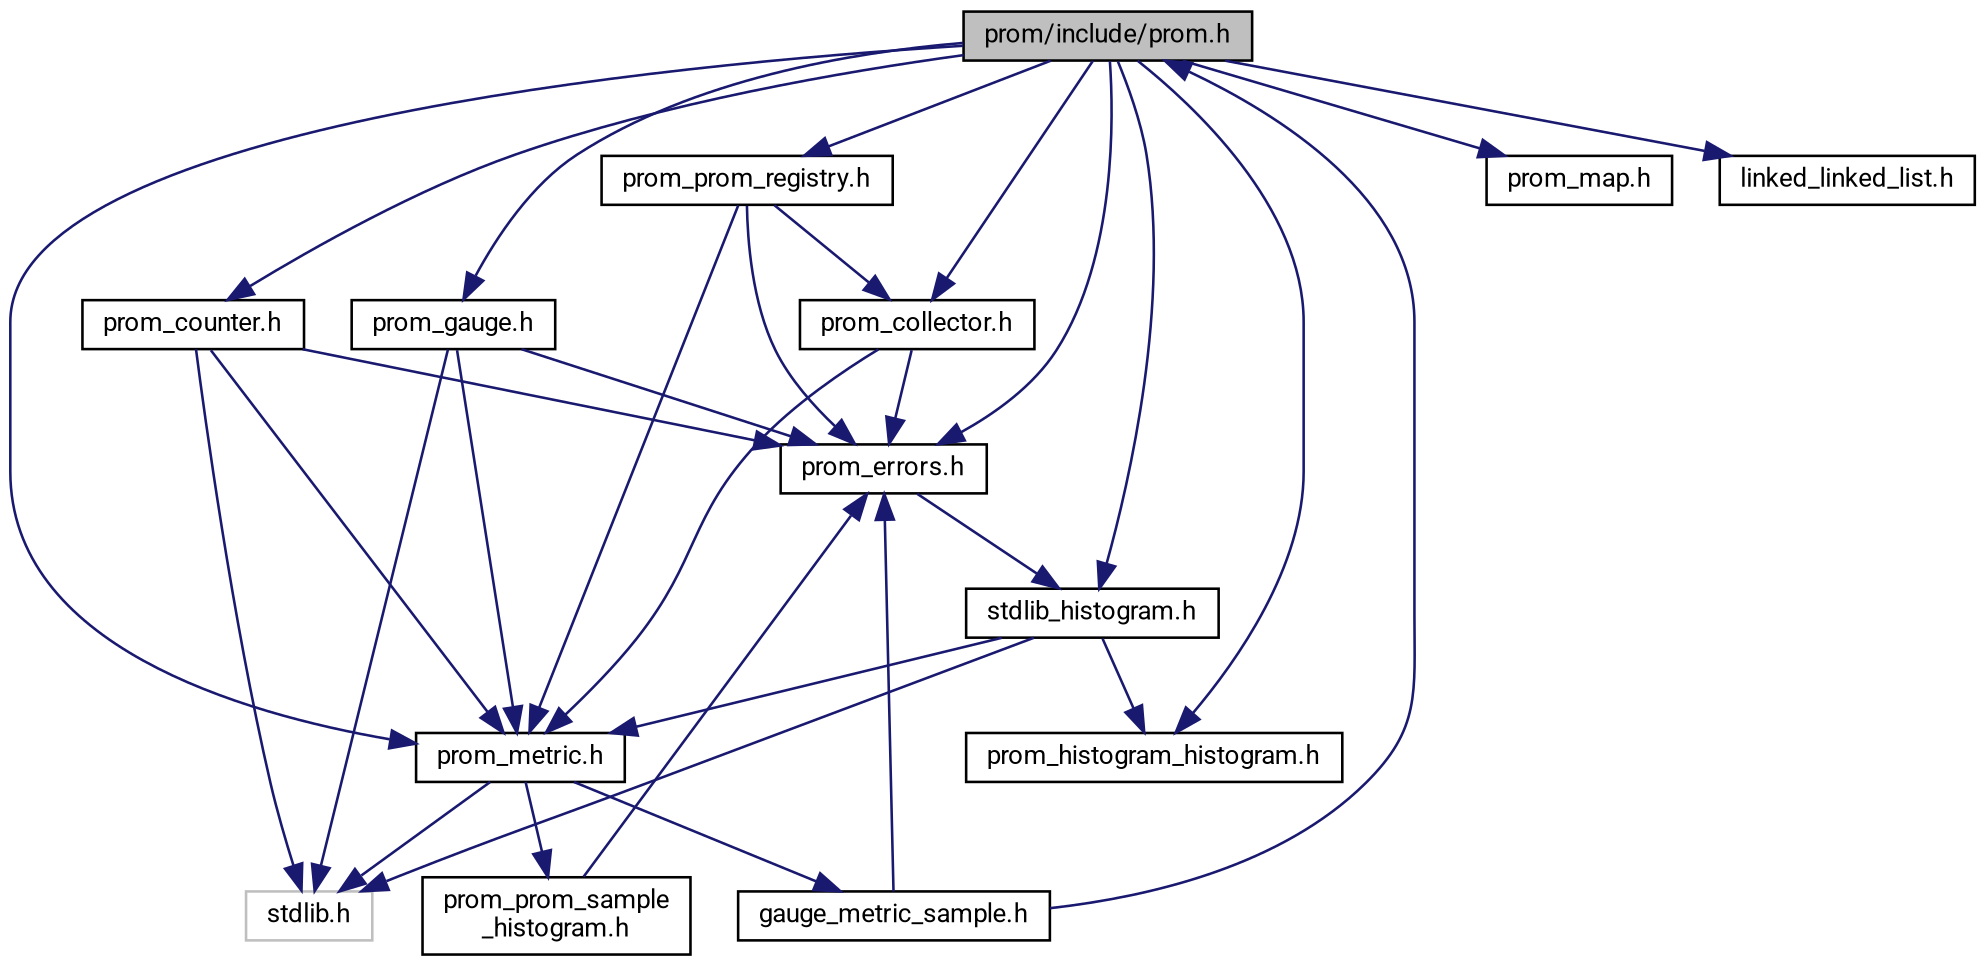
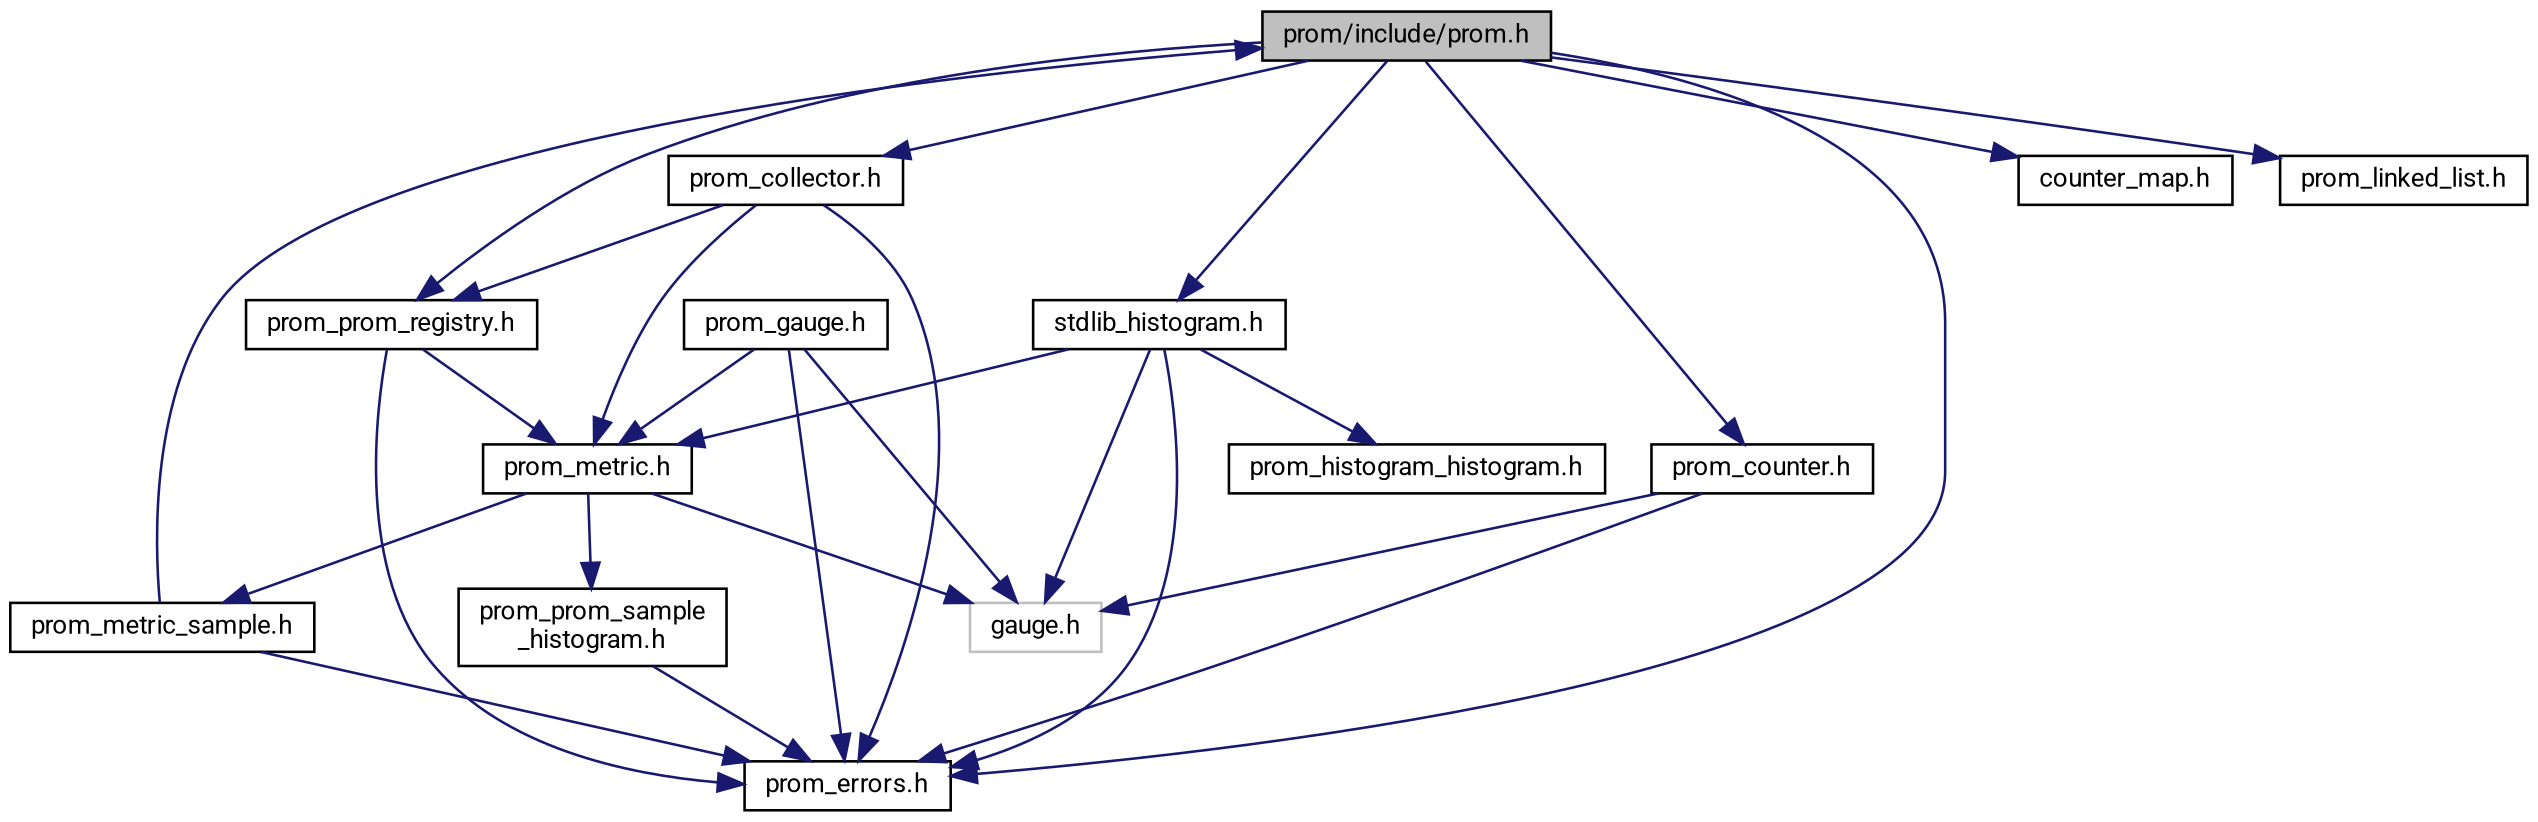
edge "prom/include/prom.h" -> "prom_gauge.h": removed
node "prom_map.h": label "prom_map.h" -> "counter_map.h"
node "linked_linked_list.h": label "linked_linked_list.h" -> "prom_linked_list.h"
edge "prom/include/prom.h" -> "prom_metric.h": removed
edge "prom_prom_registry.h" -> "prom_collector.h": reversed
edge "prom/include/prom.h" -> "prom_histogram_histogram.h": removed
edge "prom_counter.h" -> "prom_metric.h": removed
edge "prom_errors.h" -> "stdlib_histogram.h": reversed
node "stdlib.h": label "stdlib.h" -> "gauge.h"
node "gauge_metric_sample.h": label "gauge_metric_sample.h" -> "prom_metric_sample.h"
